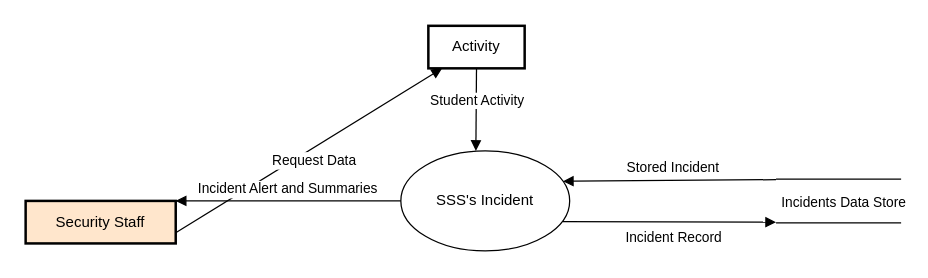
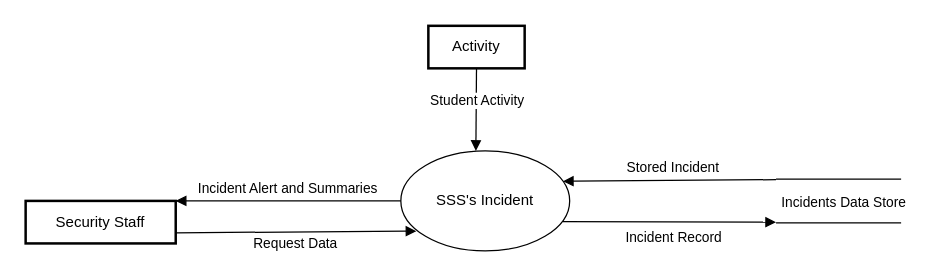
edge "Security Staff" -> "Activity": now "Security Staff" -> "SSS's Incident"
node "Security Staff": fillcolor #ffe6cc -> #ffffff
